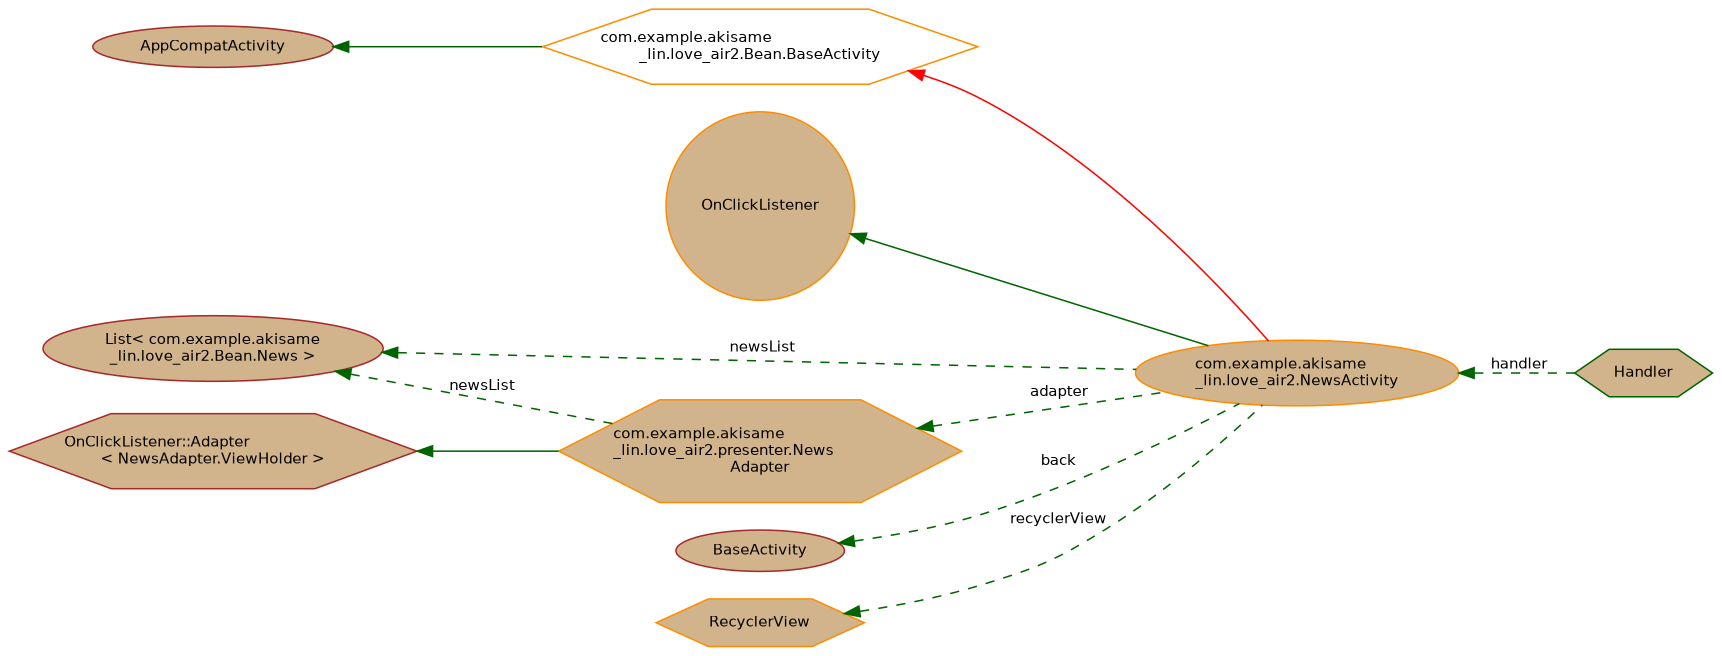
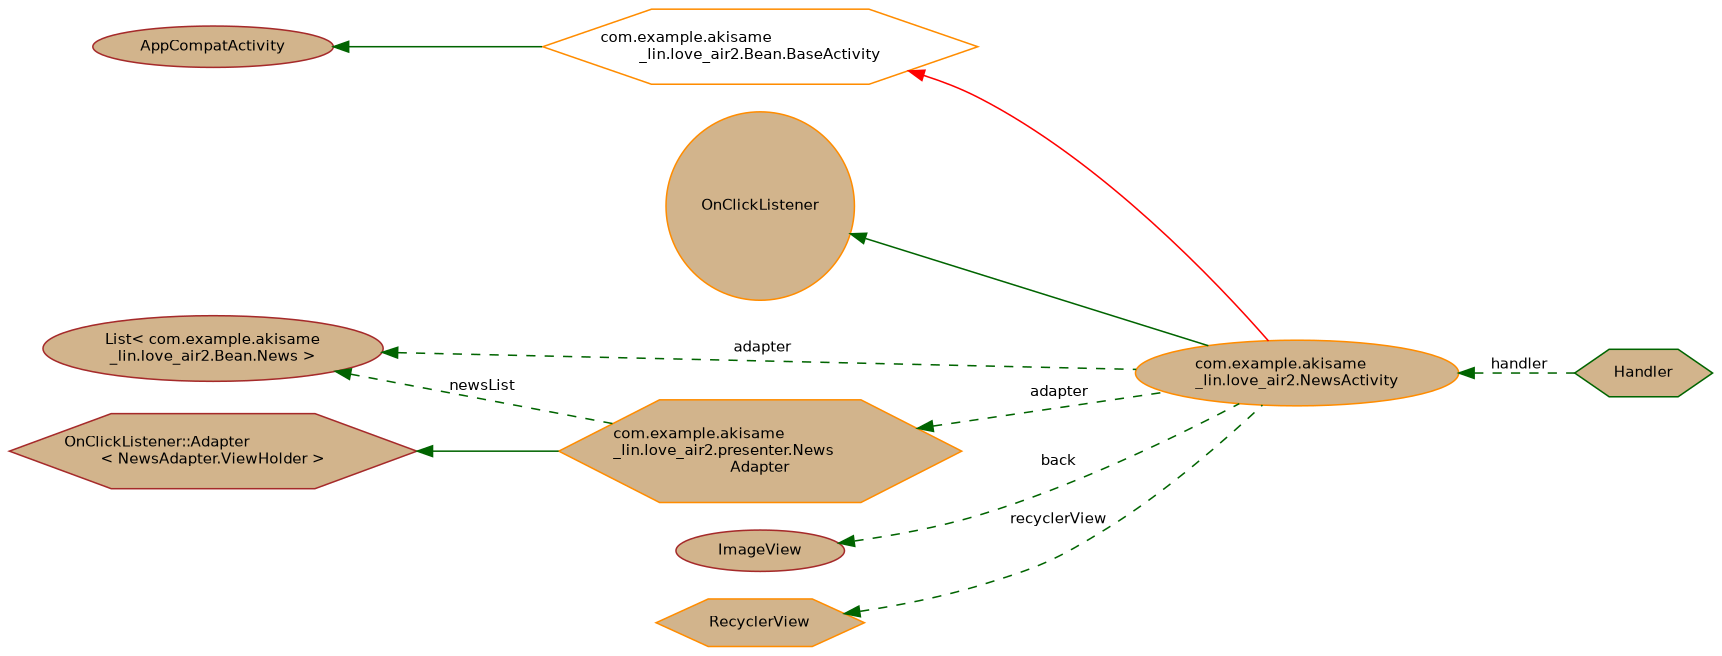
edge "com.example.akisame _lin.love_air2.NewsActivity" -> "List< com.example.akisame _lin.love_air2.Bean.News >": label " newsList" -> " adapter"
node "BaseActivity": label "BaseActivity" -> "ImageView"
